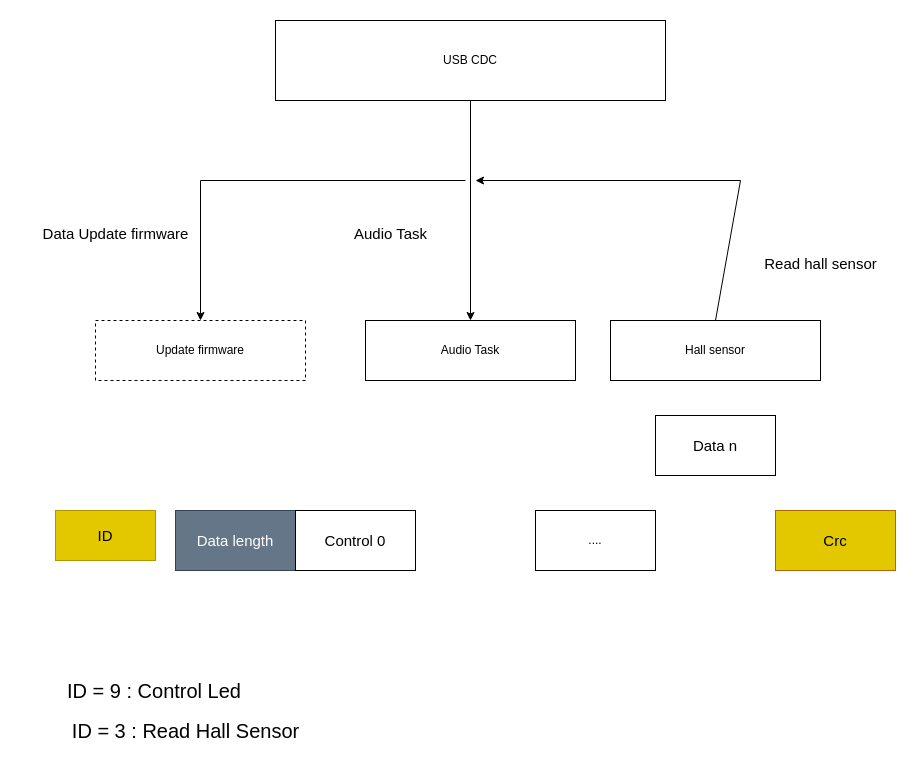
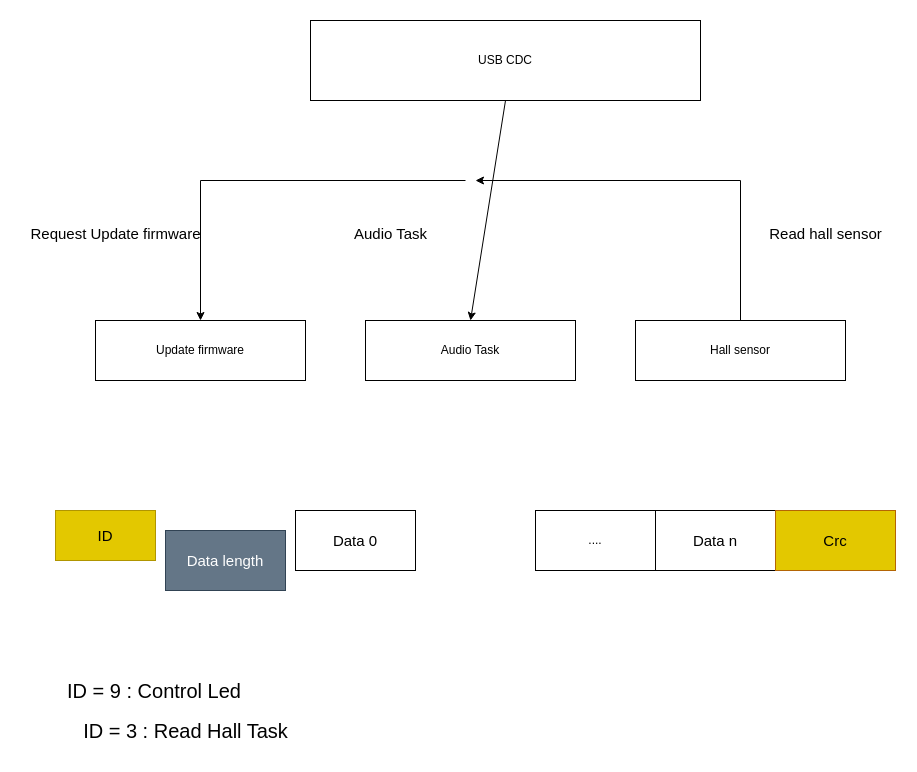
node "USB CDC": moved (471, 61) -> (506, 61)
node "Data Update firmware": label "Data Update firmware" -> "Request Update firmware"
node "Read hall sensor": moved (821, 264) -> (826, 234)
node "Update firmware": style dashed -> solid
node "Hall sensor": moved (716, 351) -> (741, 351)
node "Data n": moved (716, 446) -> (716, 541)
node "Data length": moved (236, 541) -> (226, 561)
node "Control 0": label "Control 0" -> "Data 0"
node "ID = 3 : Read Hall Sensor": label "ID = 3 : Read Hall Sensor" -> "ID = 3 : Read Hall Task"
